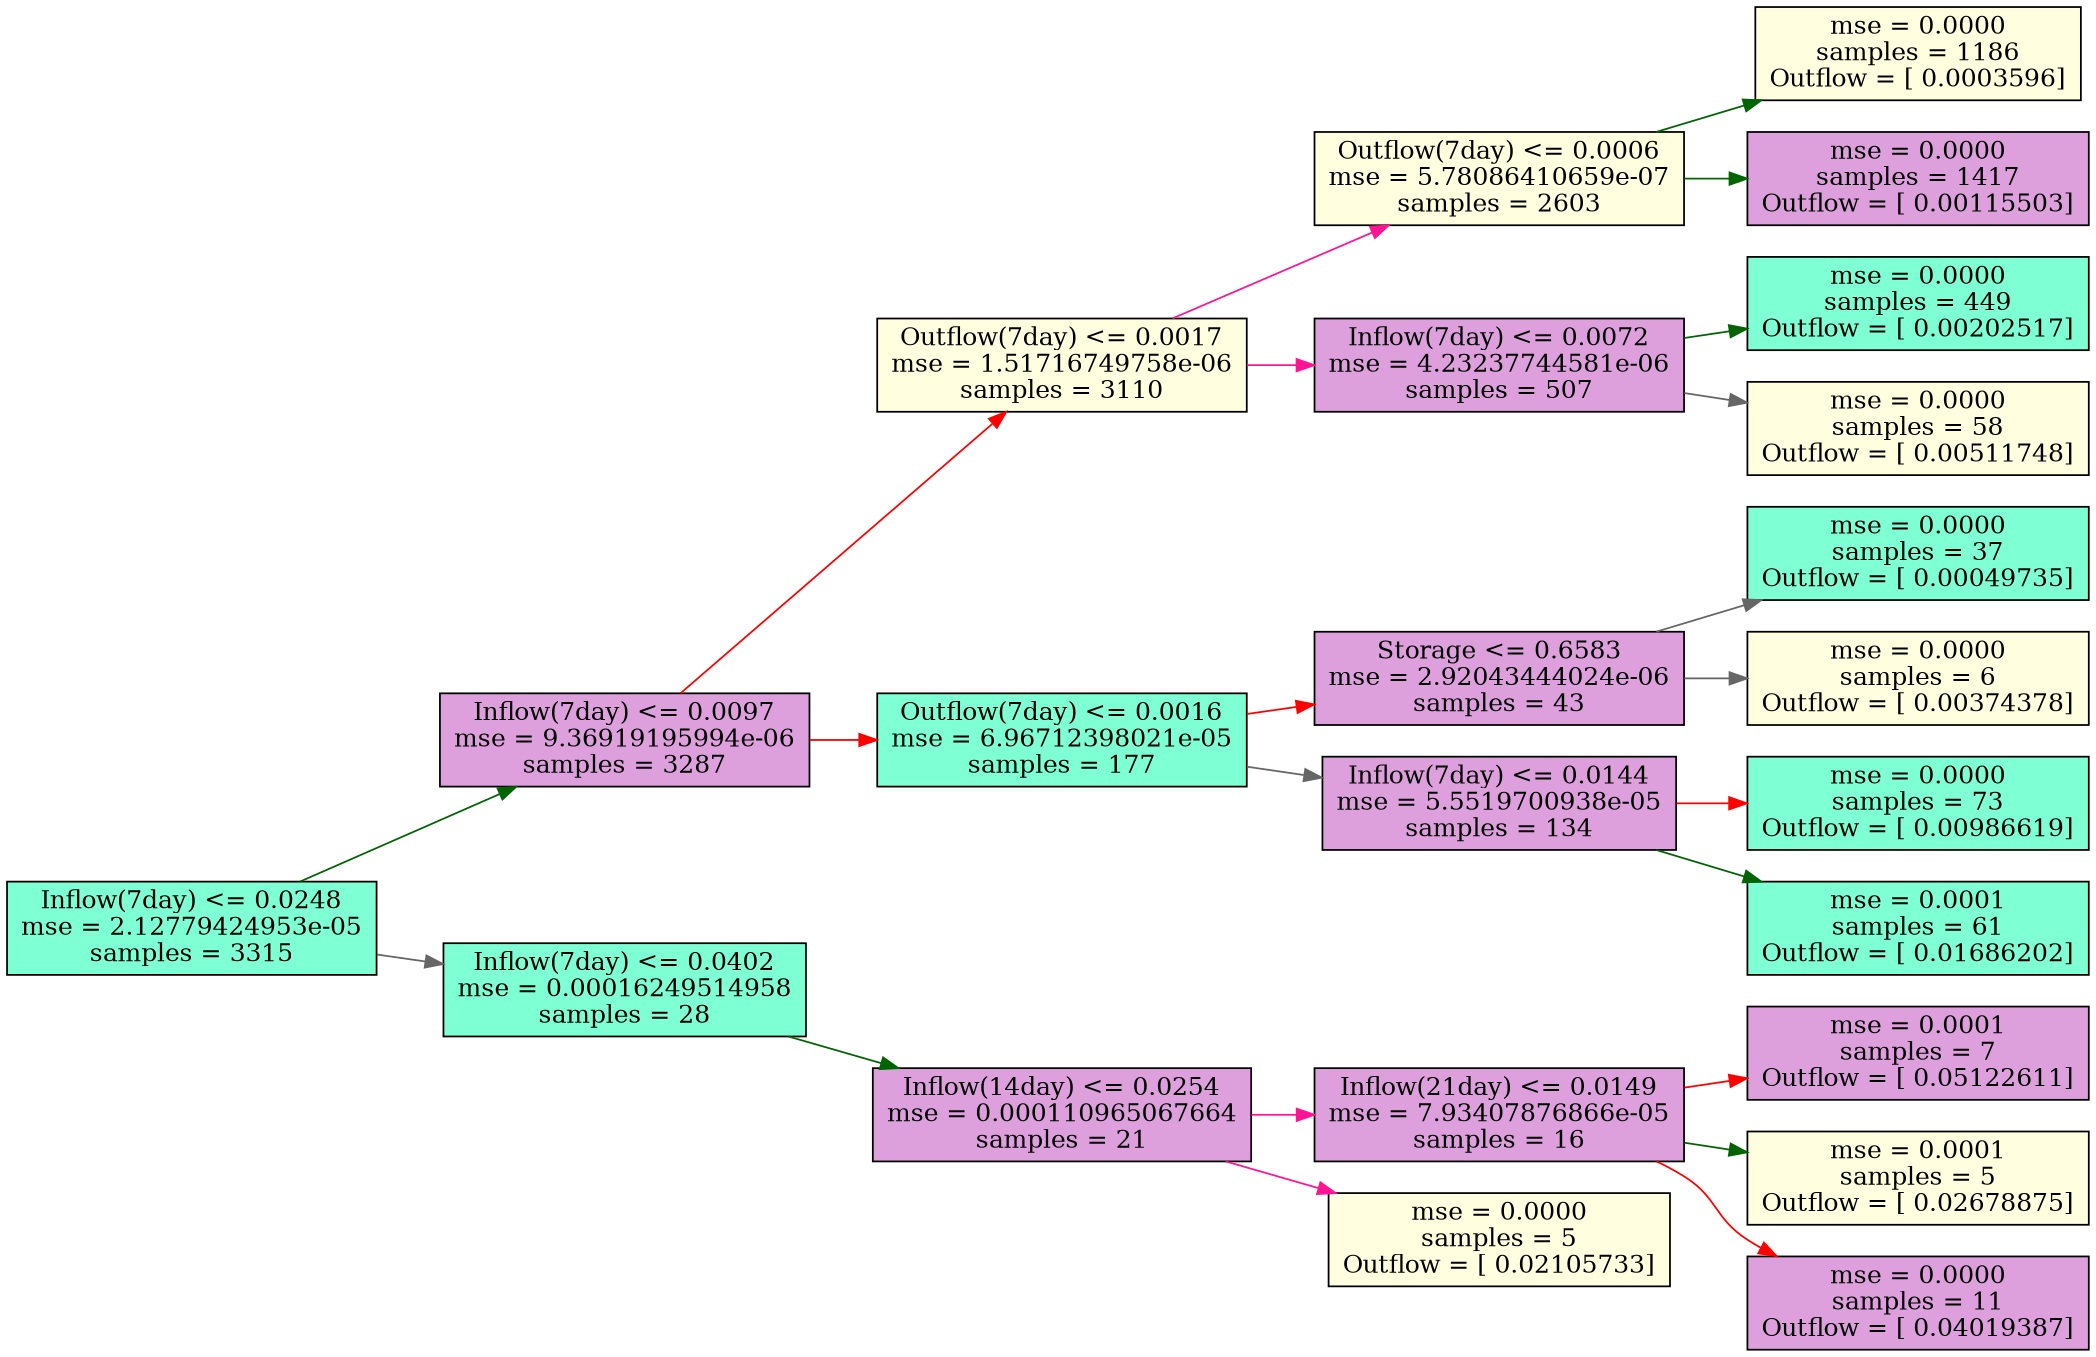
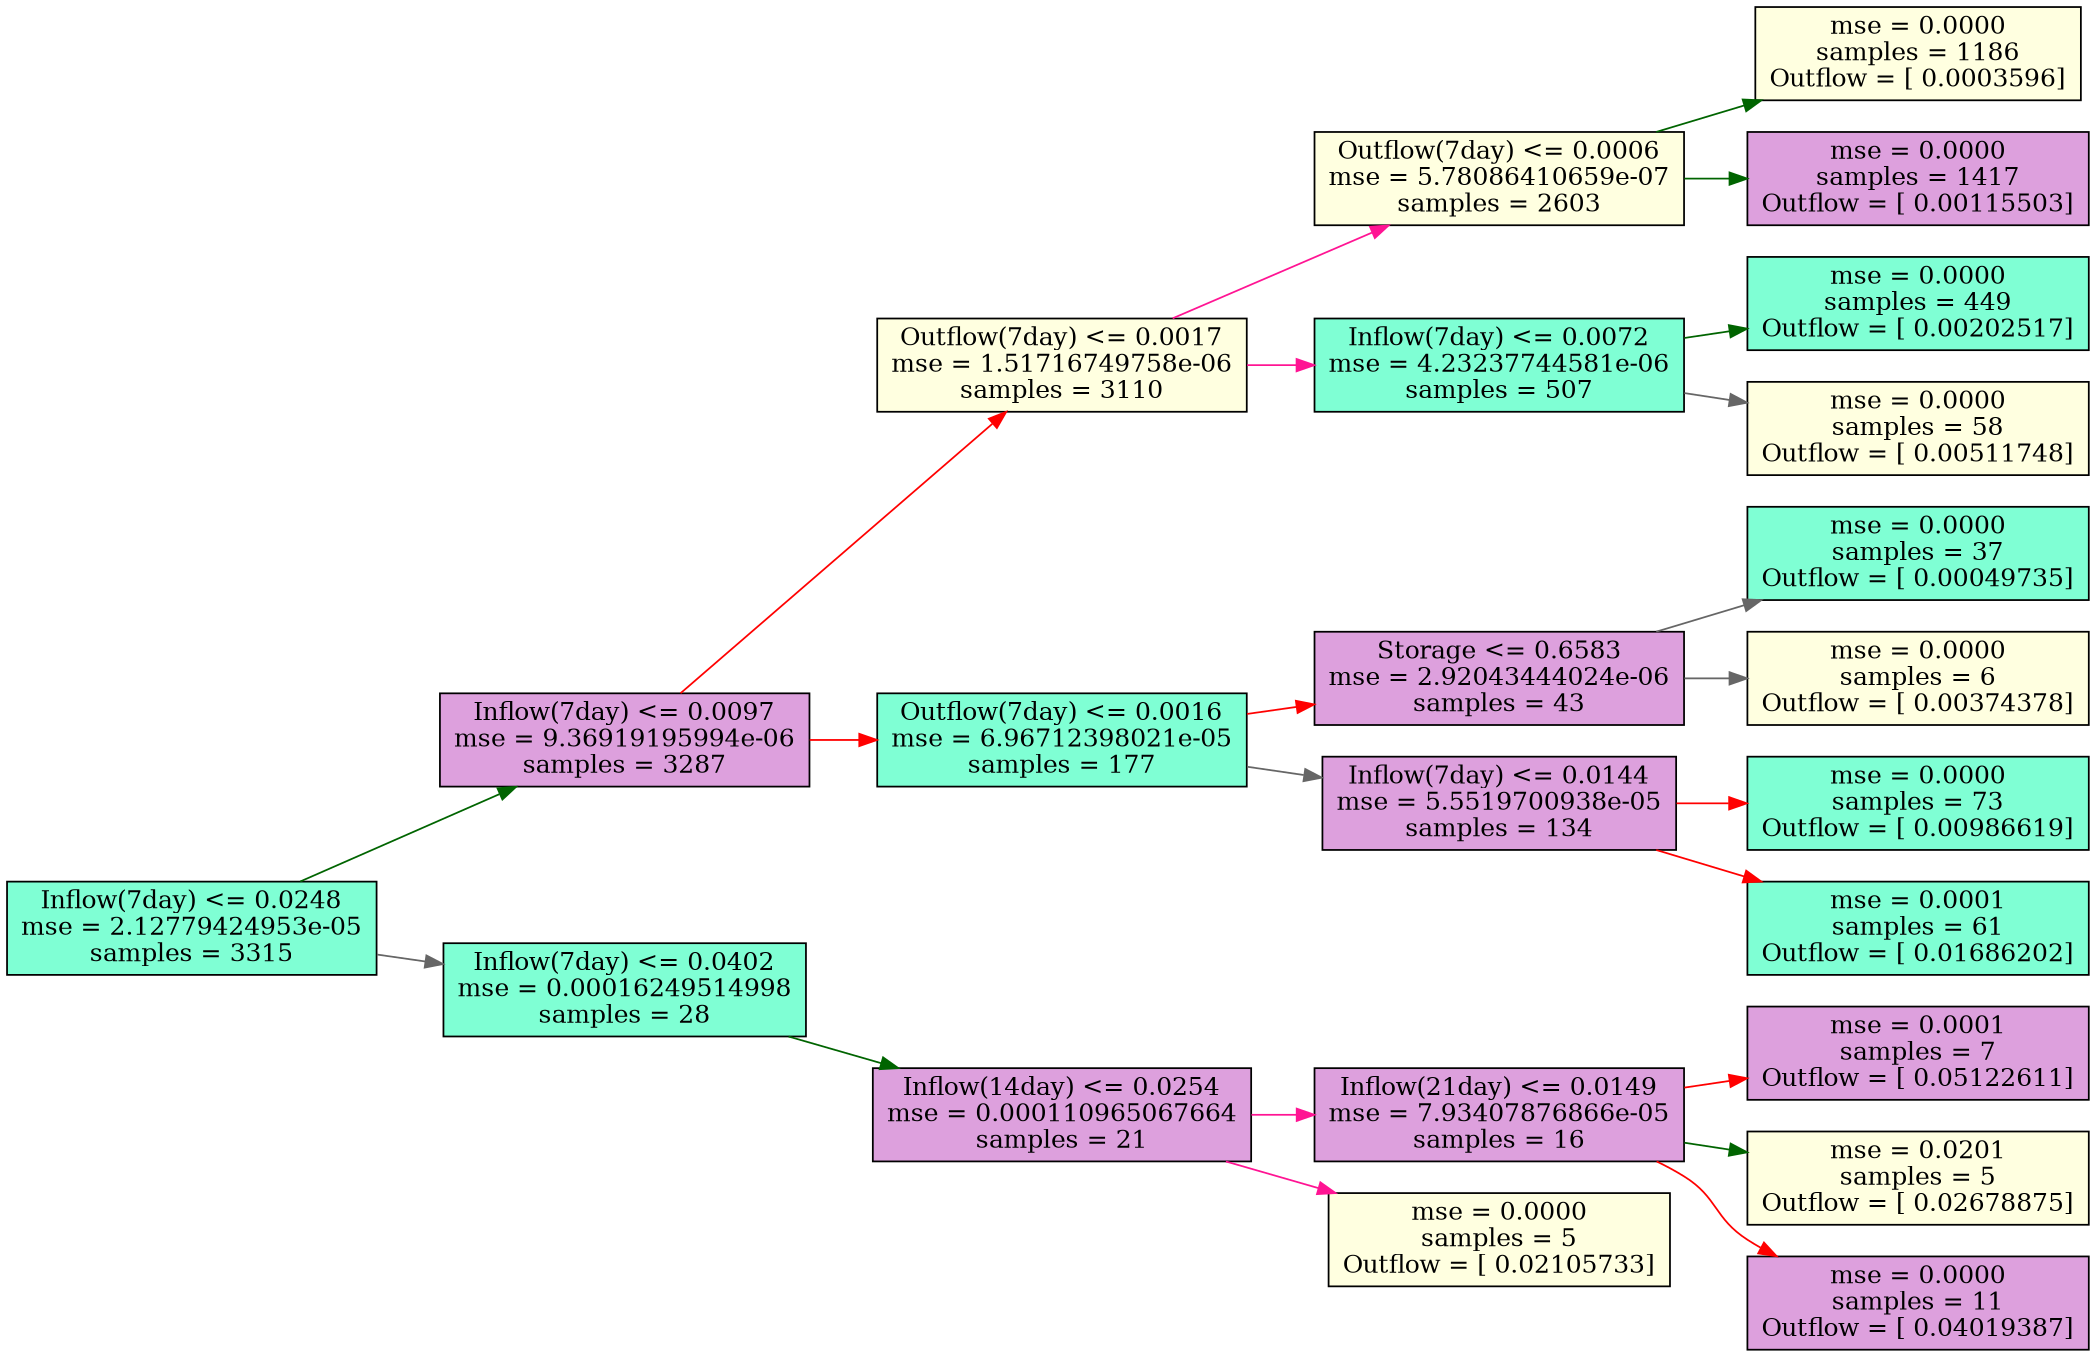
node "Inflow(7day) <= 0.0072 mse = 4.23237744581e-06 samples = 507": fillcolor plum -> aquamarine
edge "Inflow(7day) <= 0.0144 mse = 5.5519700938e-05 samples = 134" -> "mse = 0.0001 samples = 61 Outflow = [ 0.01686202]": color darkgreen -> red
node "Inflow(7day) <= 0.0402 mse = 0.00016249514958 samples = 28": label "Inflow(7day) <= 0.0402 mse = 0.00016249514958 samples = 28" -> "Inflow(7day) <= 0.0402 mse = 0.00016249514998 samples = 28"
node "mse = 0.0001 samples = 5 Outflow = [ 0.02678875]": label "mse = 0.0001 samples = 5 Outflow = [ 0.02678875]" -> "mse = 0.0201 samples = 5 Outflow = [ 0.02678875]"
